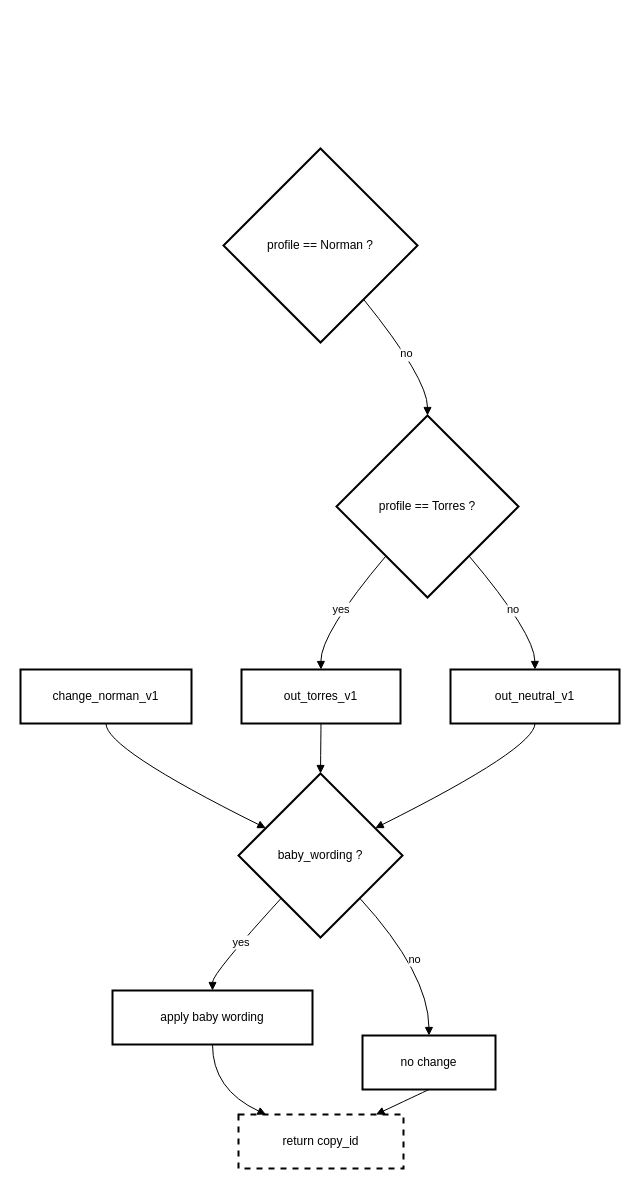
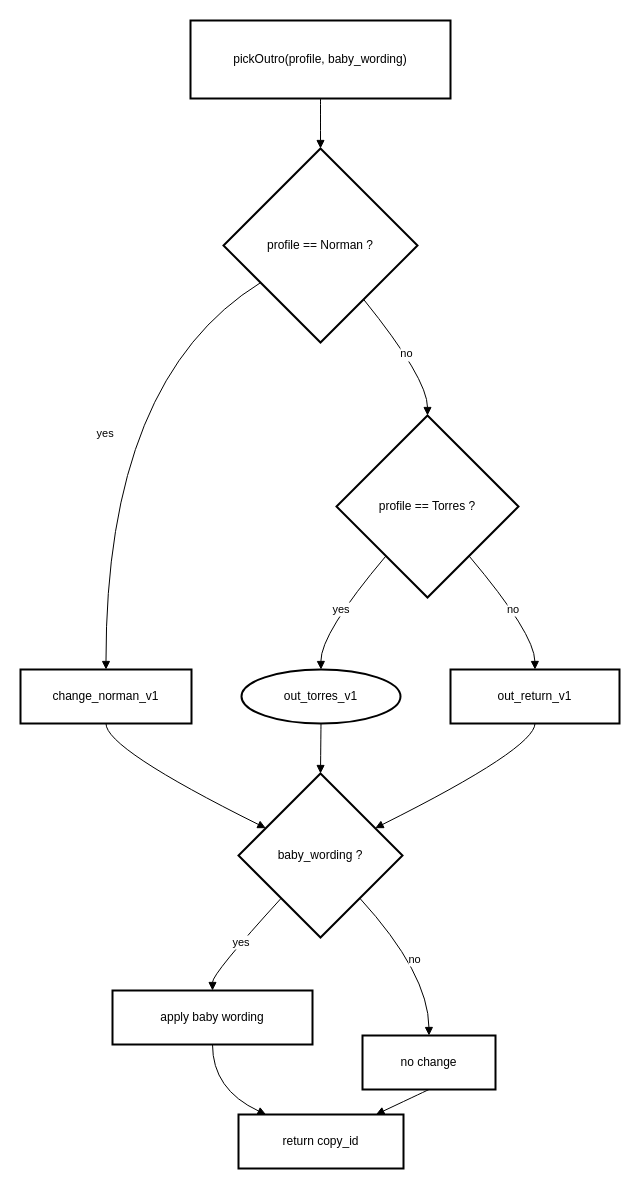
node "pickOutro(profile, baby_wording)": added
edge "pickOutro(profile, baby_wording)" -> "profile == Norman ?": added
edge "profile == Norman ?" -> "change_norman_v1": added, label "yes"
node "out_torres_v1": shape rectangle -> ellipse
node "out_neutral_v1": label "out_neutral_v1" -> "out_return_v1"
node "return copy_id": style dashed -> solid
